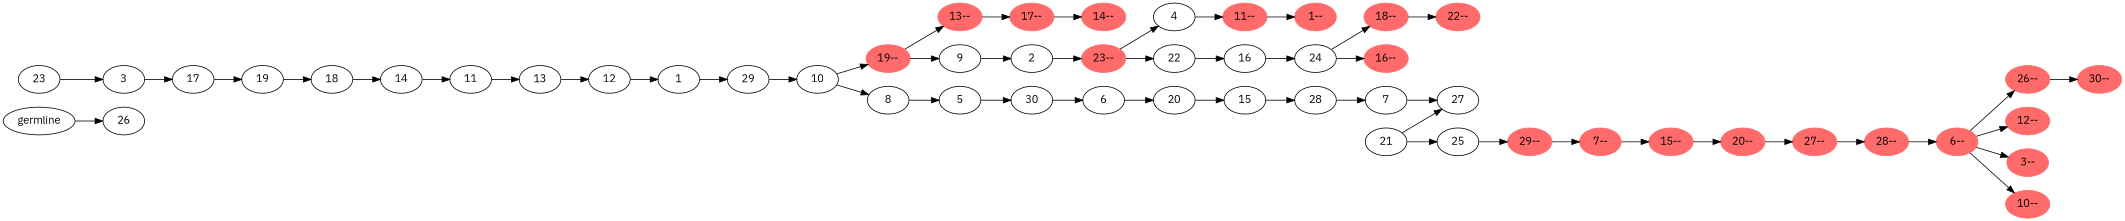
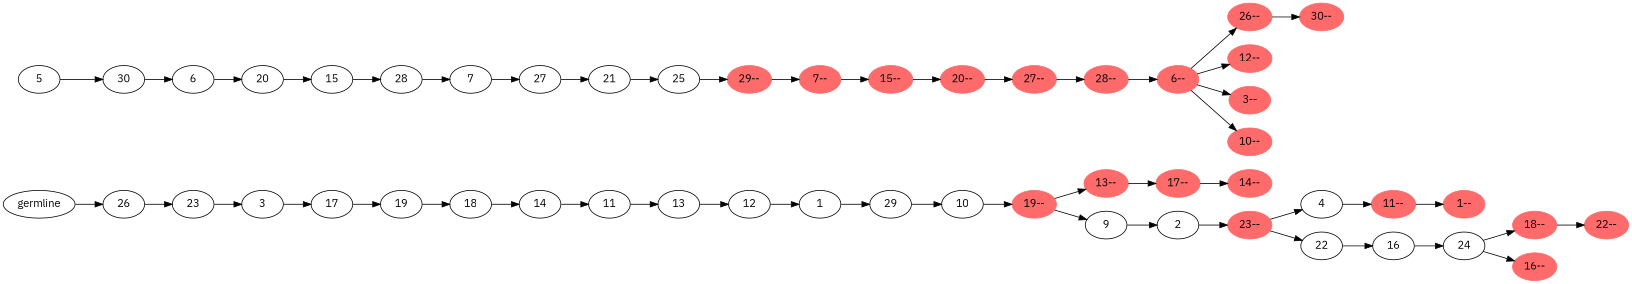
node "8": removed
edge "21" -> "27": reversed
edge "26" -> "23": added
